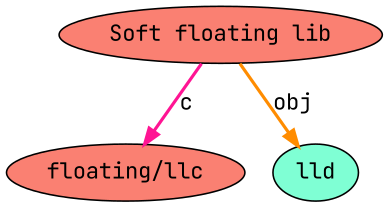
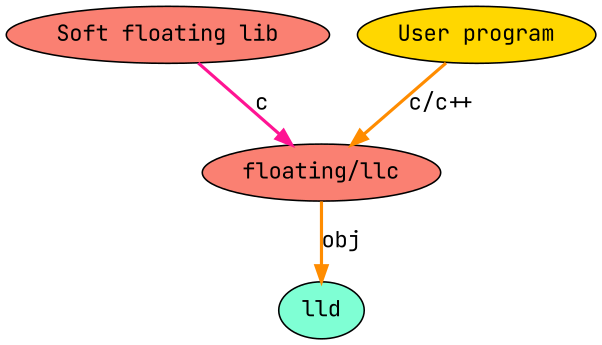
node "User program": added
edge "Soft floating lib" -> "lld": now "floating/llc" -> "lld"
